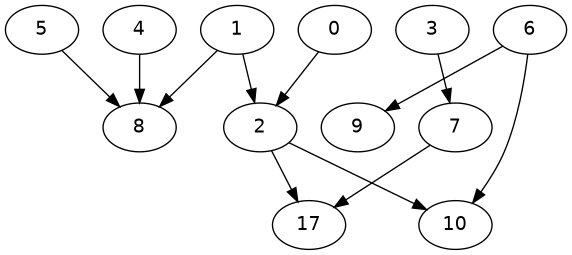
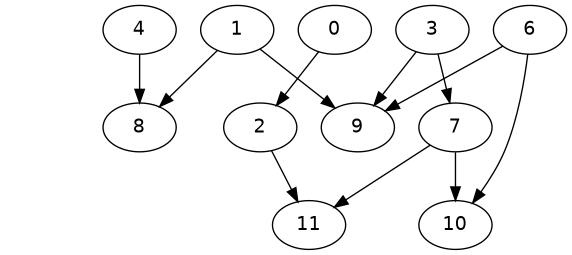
node "5": removed
edge "1" -> "2": now "1" -> "9"
edge "3" -> "9": added
edge "2" -> "10": now "7" -> "10"
node "17": label "17" -> "11"
